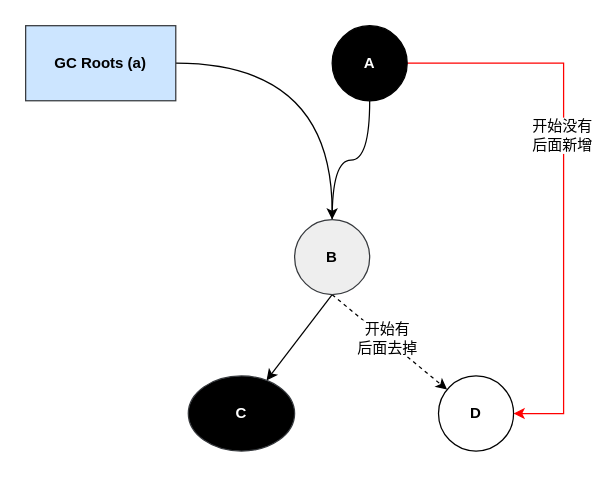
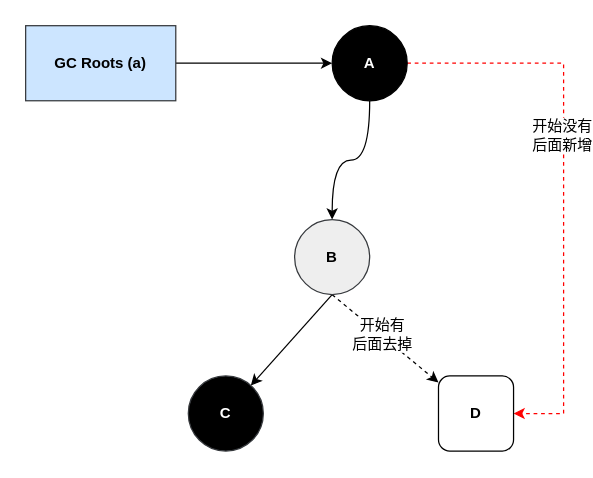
edge "GC Roots (a)" -> "B": now "GC Roots (a)" -> "A"
edge "A" -- "B": arrowhead none -> classic
edge "A" -> "D": style solid -> dashed
node "C": size 106x75 -> 75x75
node "D": shape ellipse -> rounded rectangle
